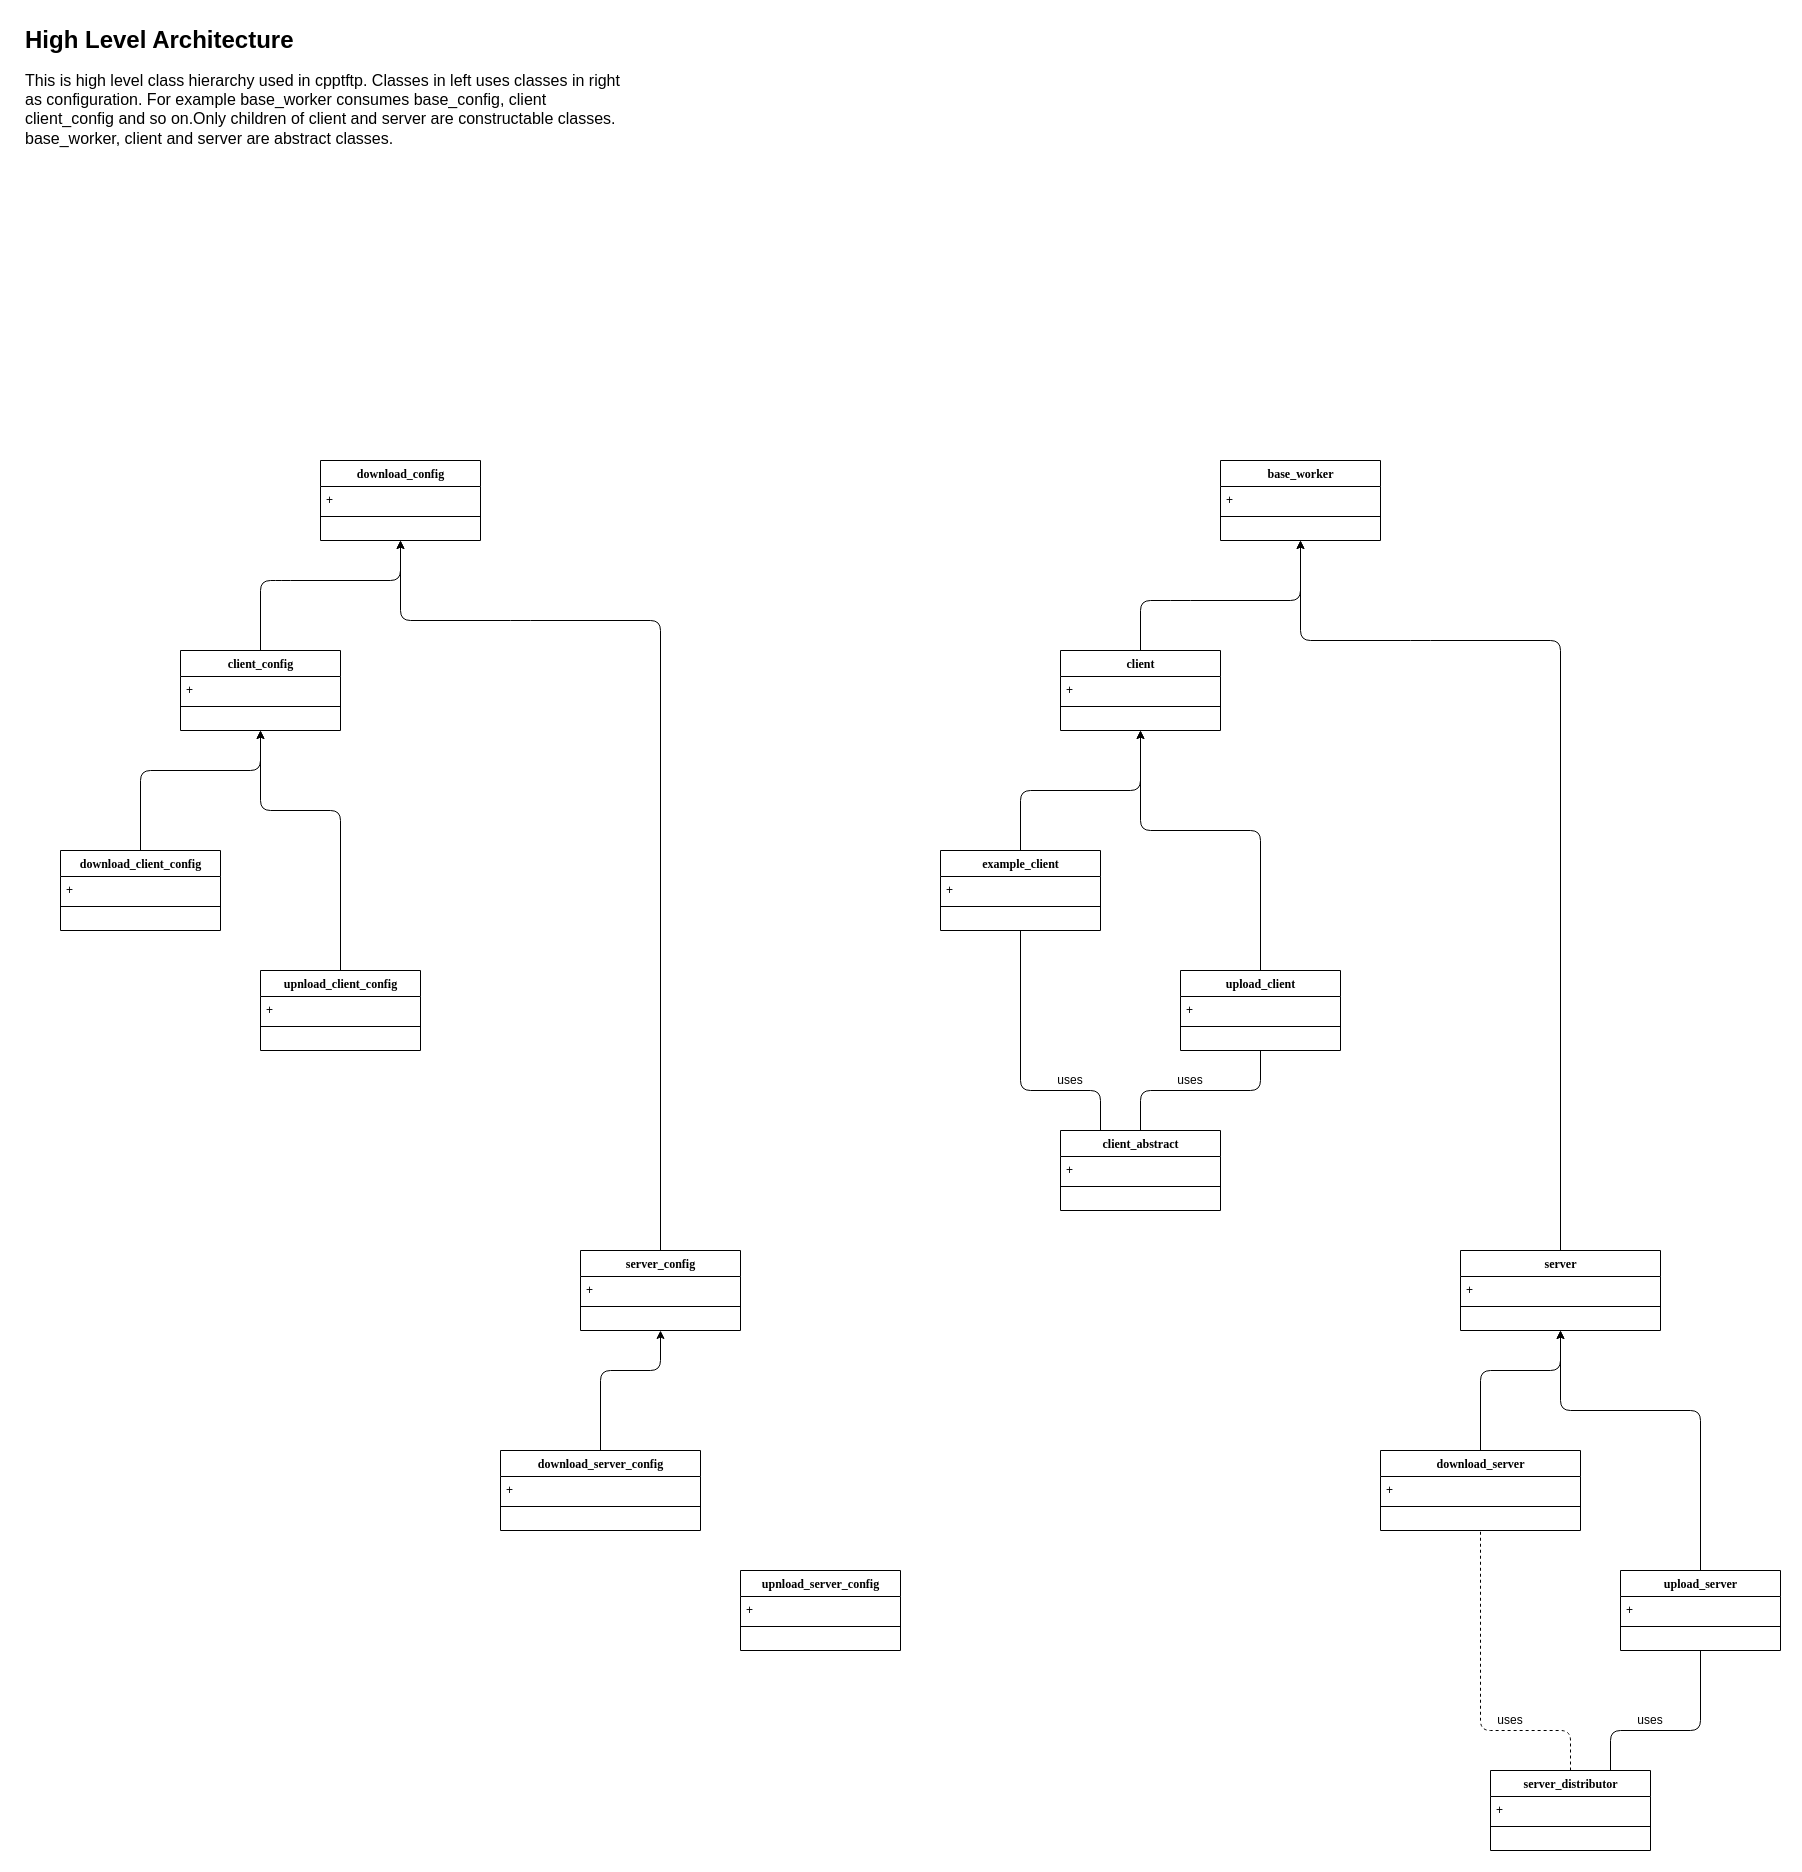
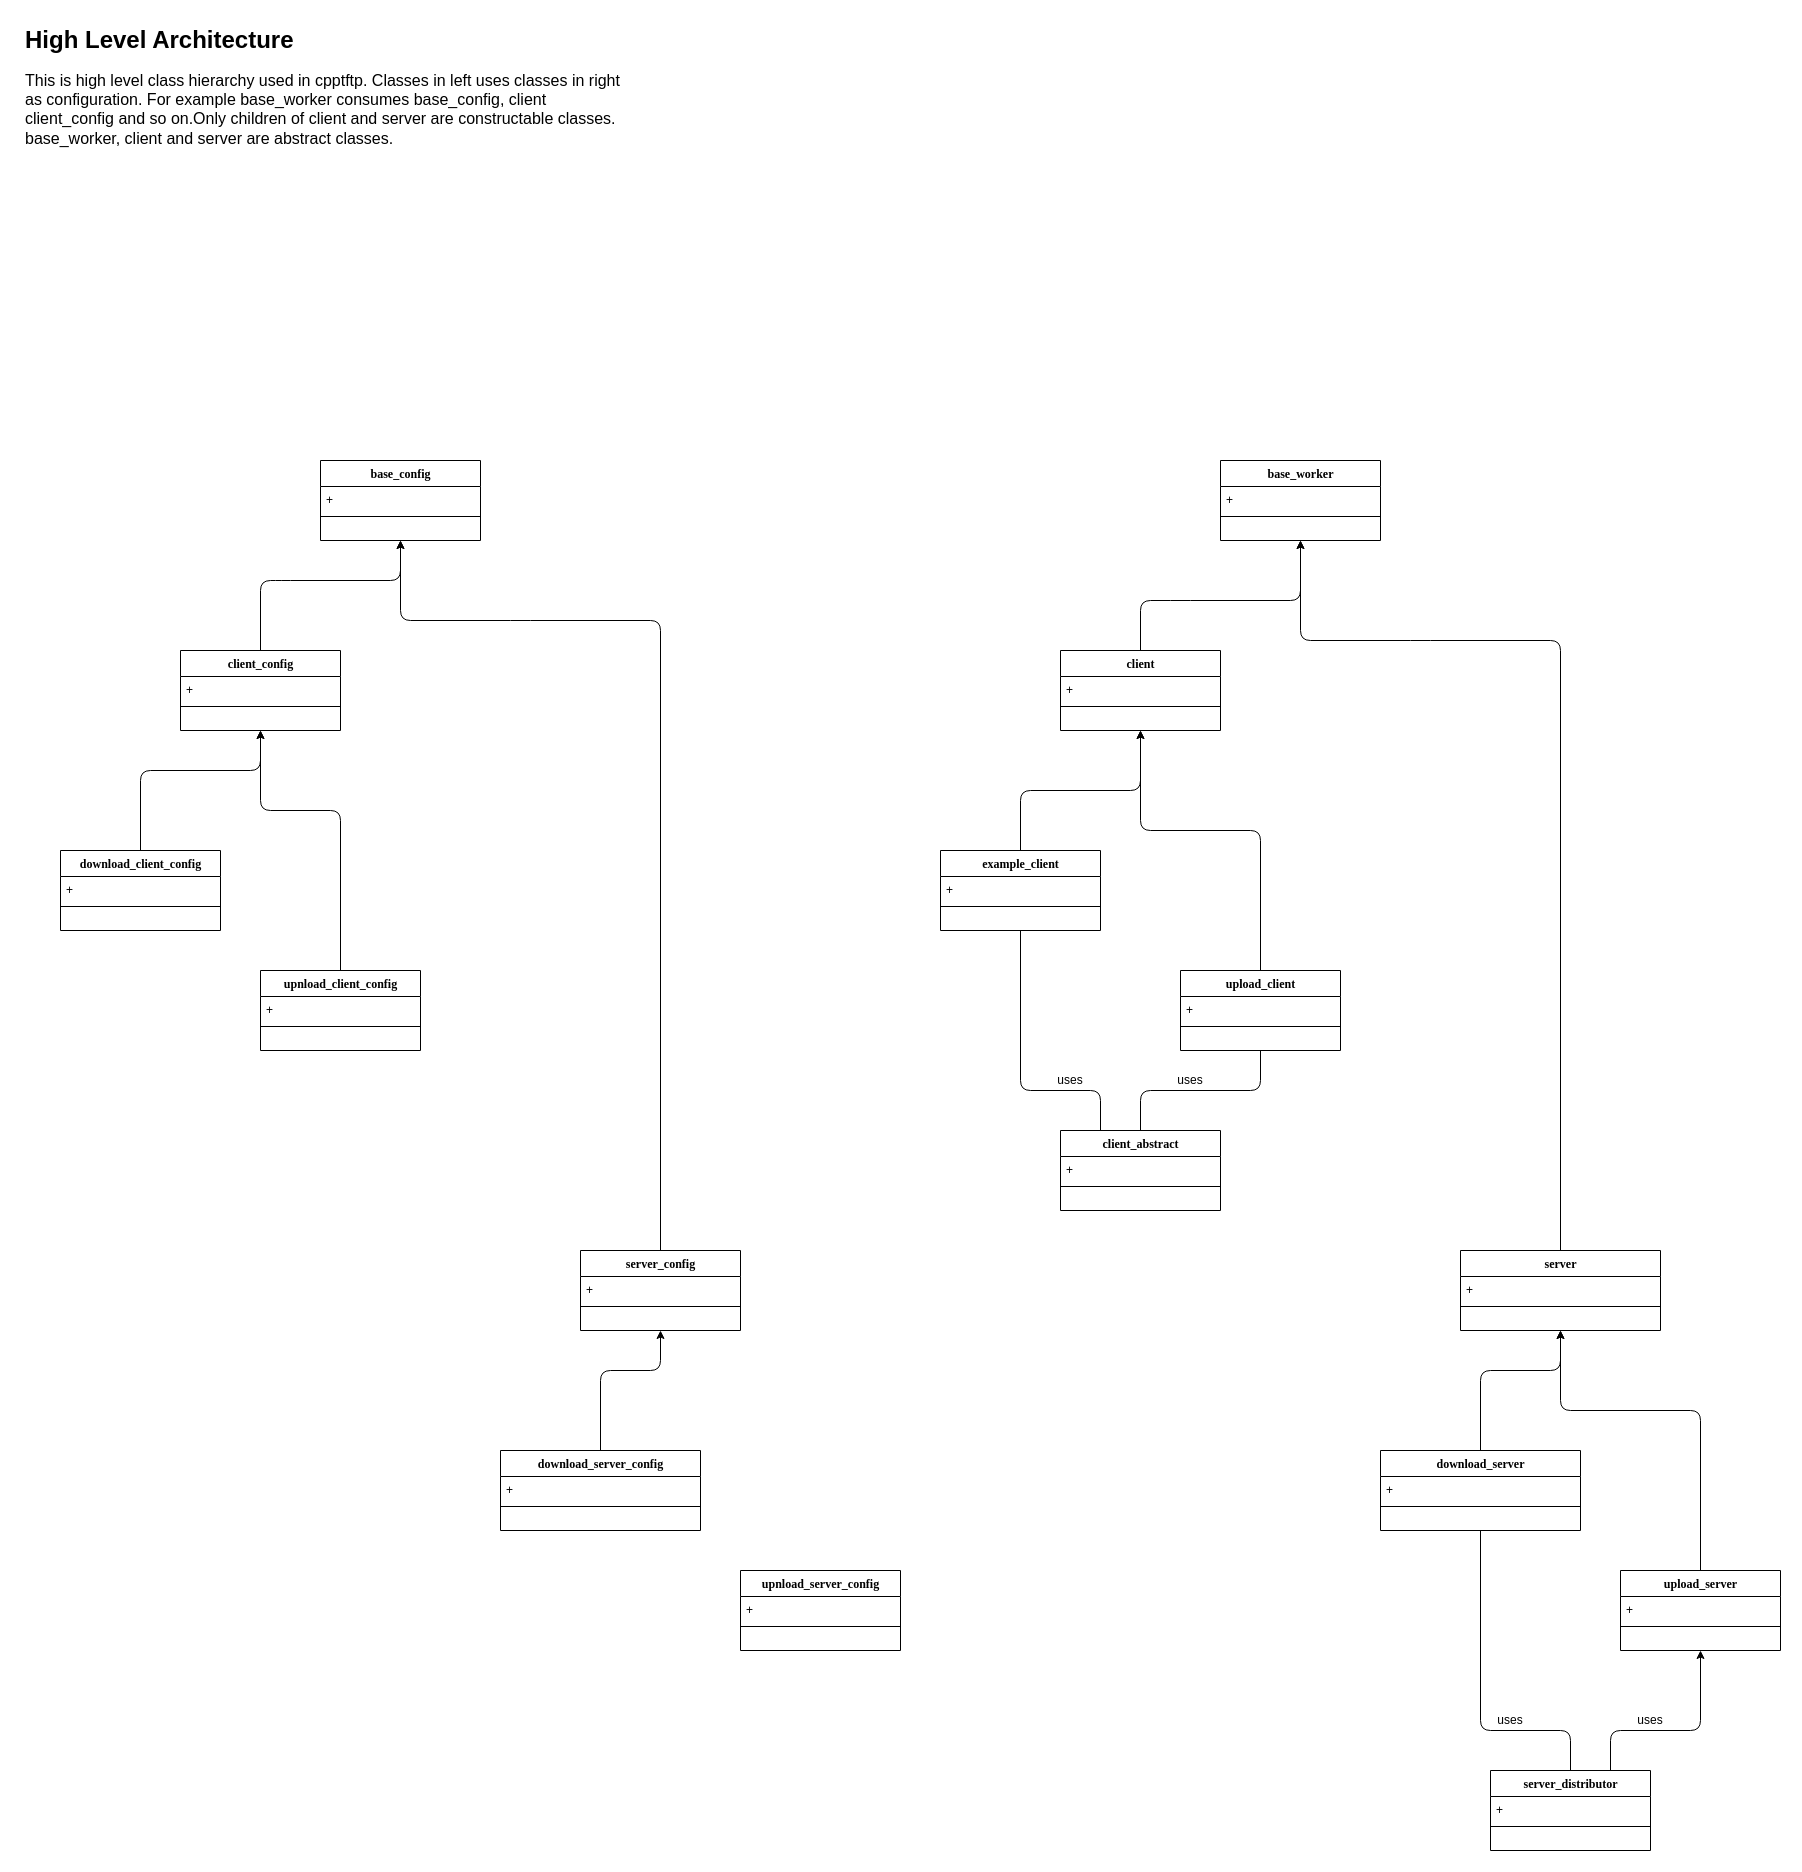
node "download_config": label "download_config" -> "base_config"
edge "upload_server" -- "server_distributor": arrowhead none -> classic
edge "download_server" -- "server_distributor": style dashed -> solid
